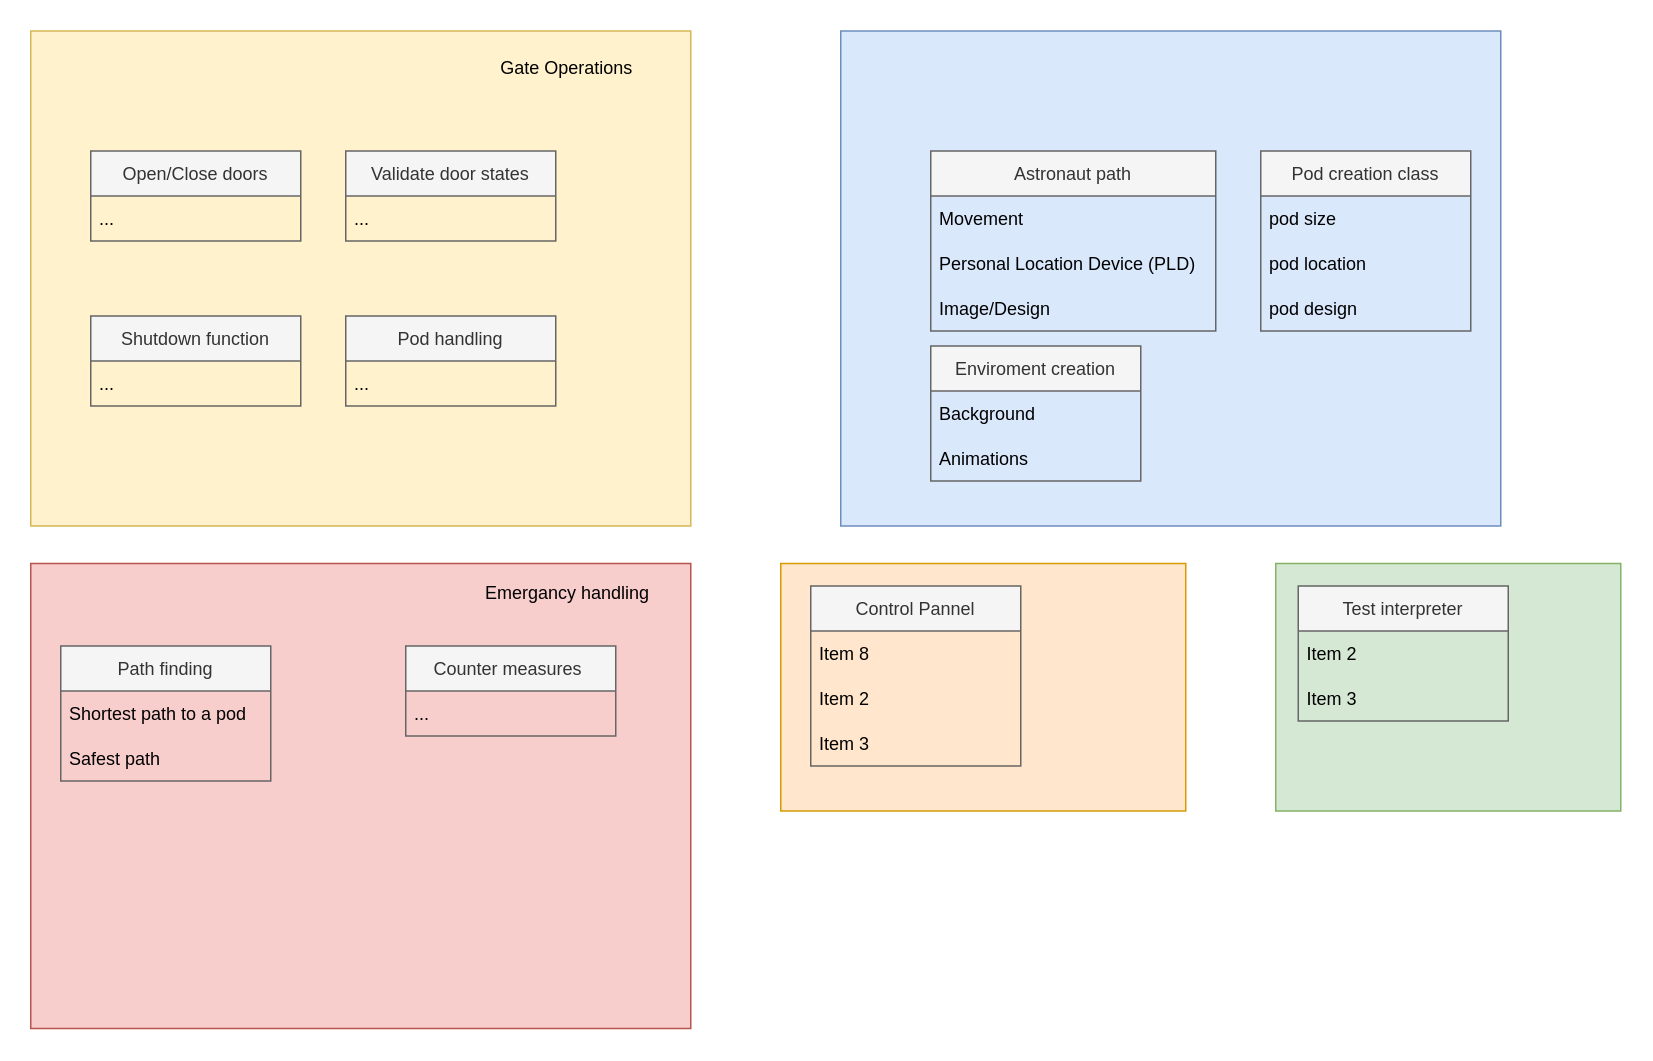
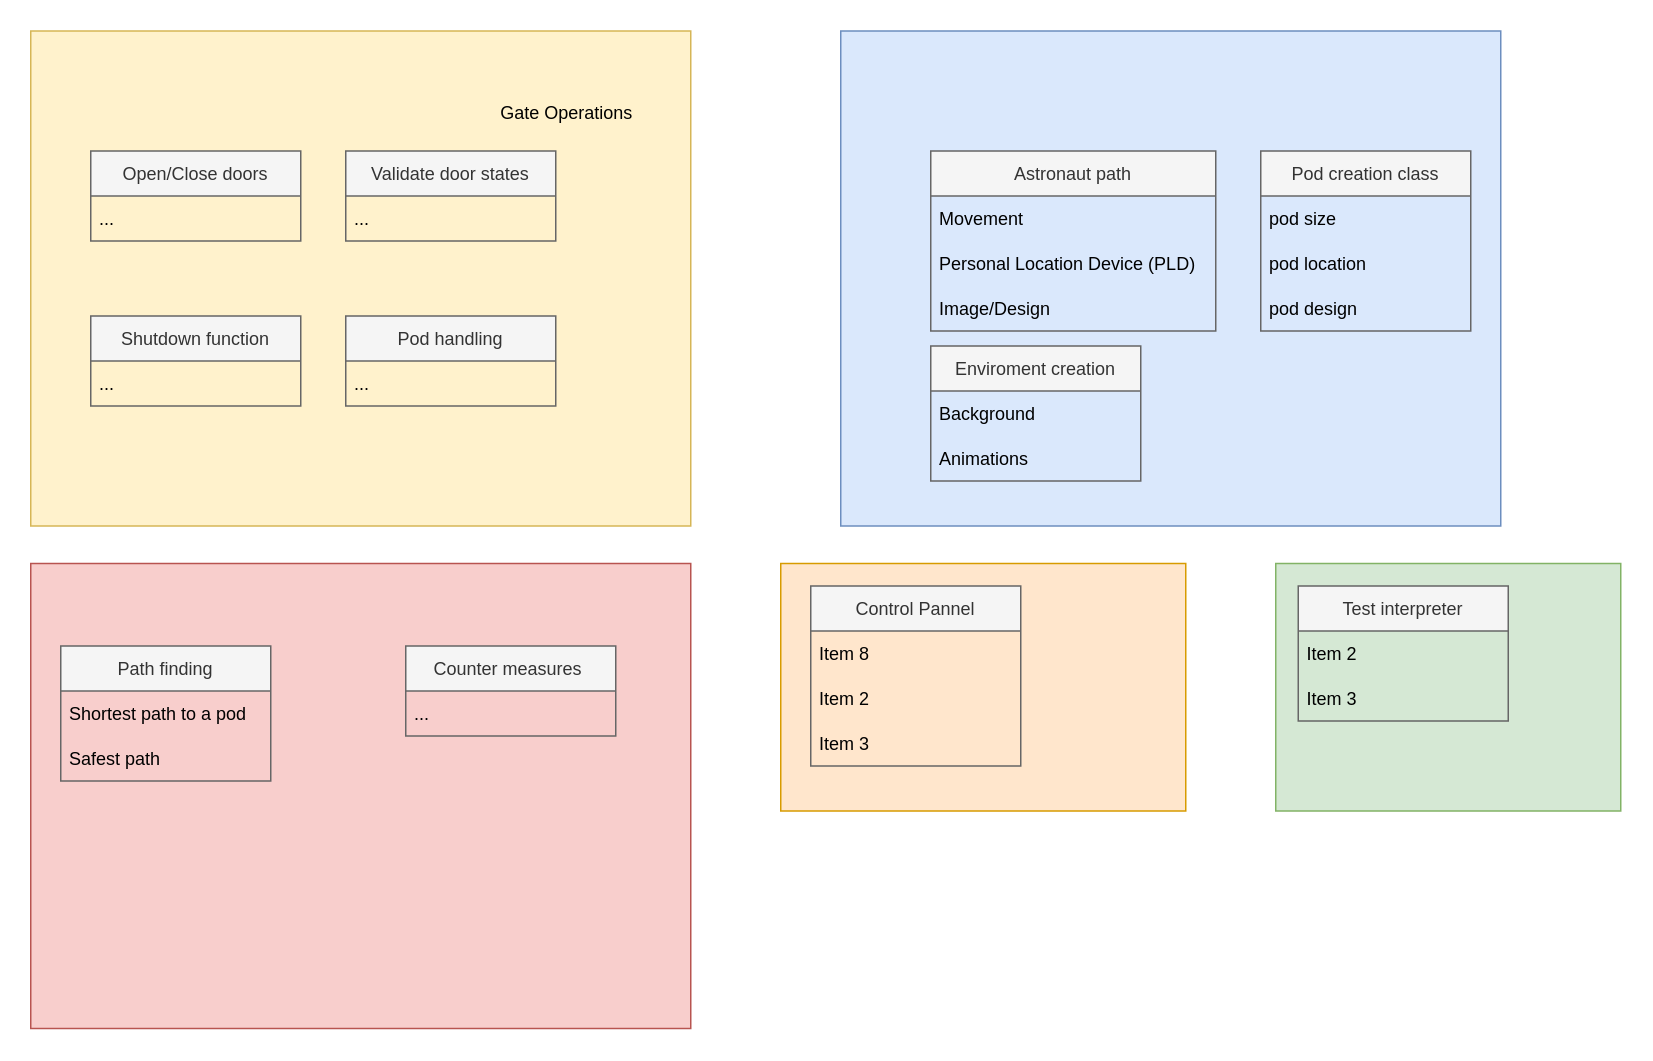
node "Gate Operations": moved (567, 68) -> (567, 113)
node "Emergancy handling": removed
